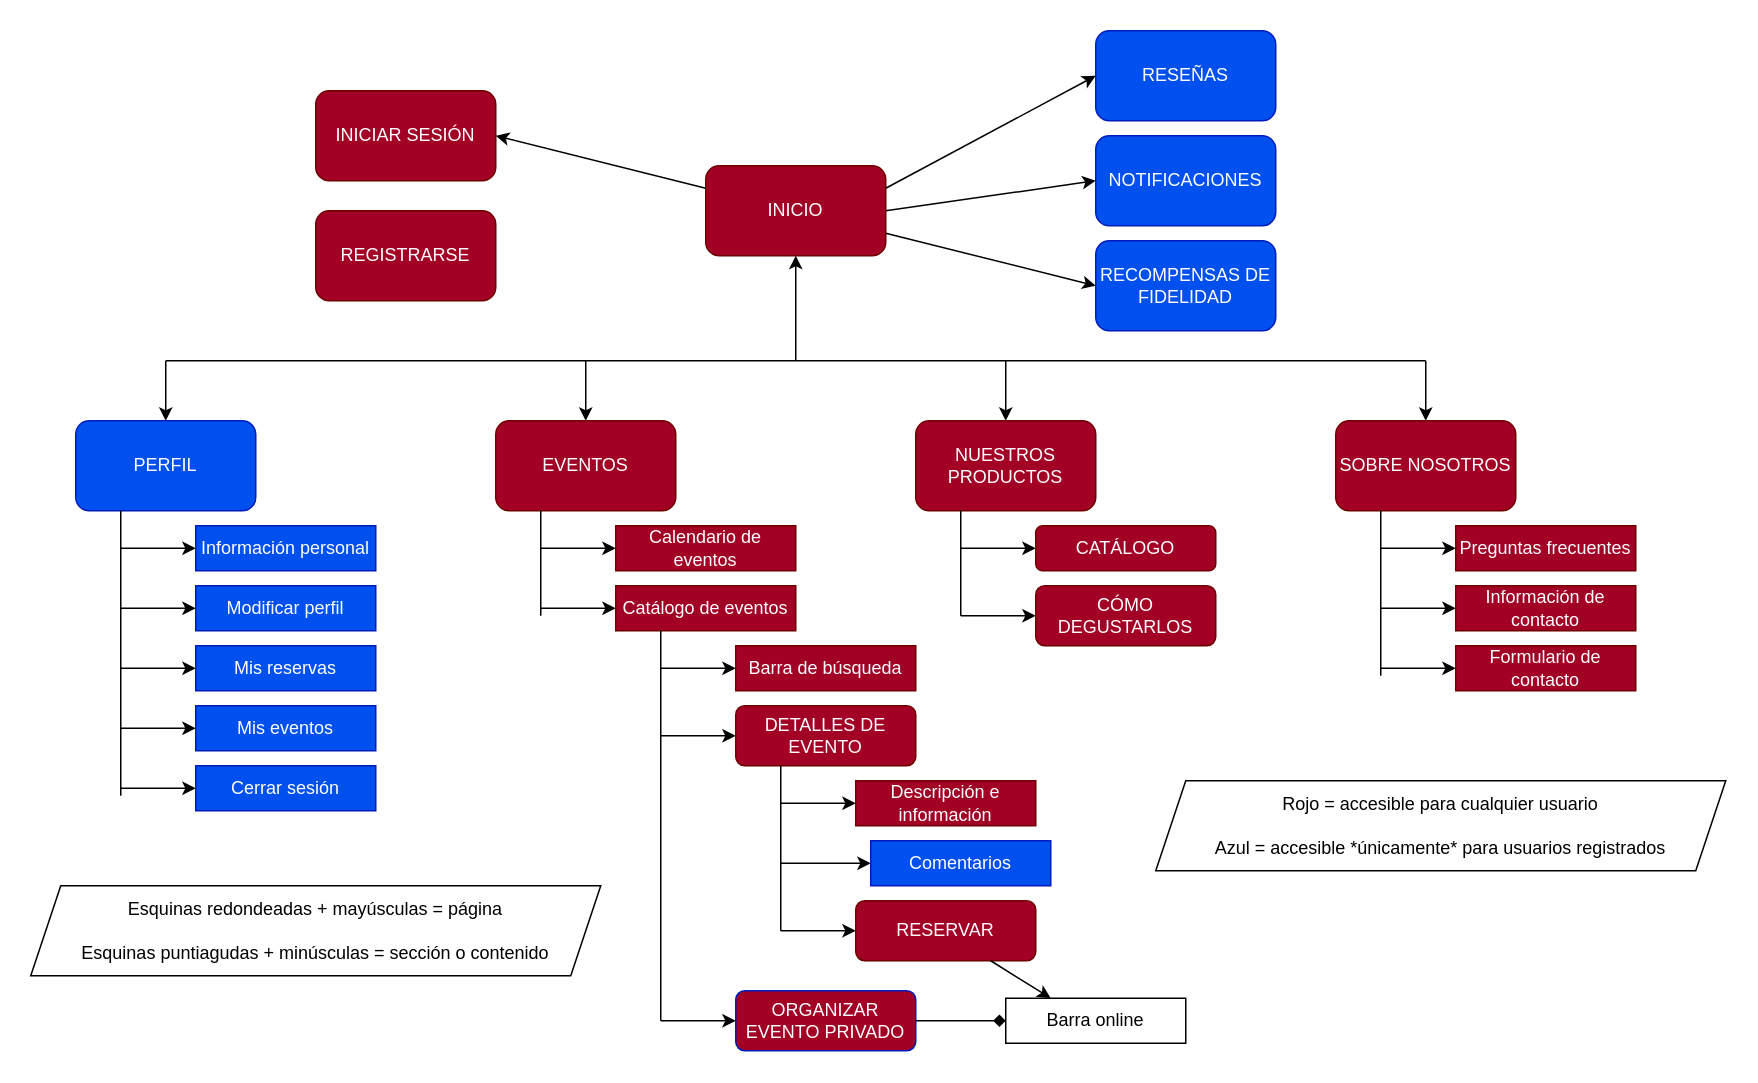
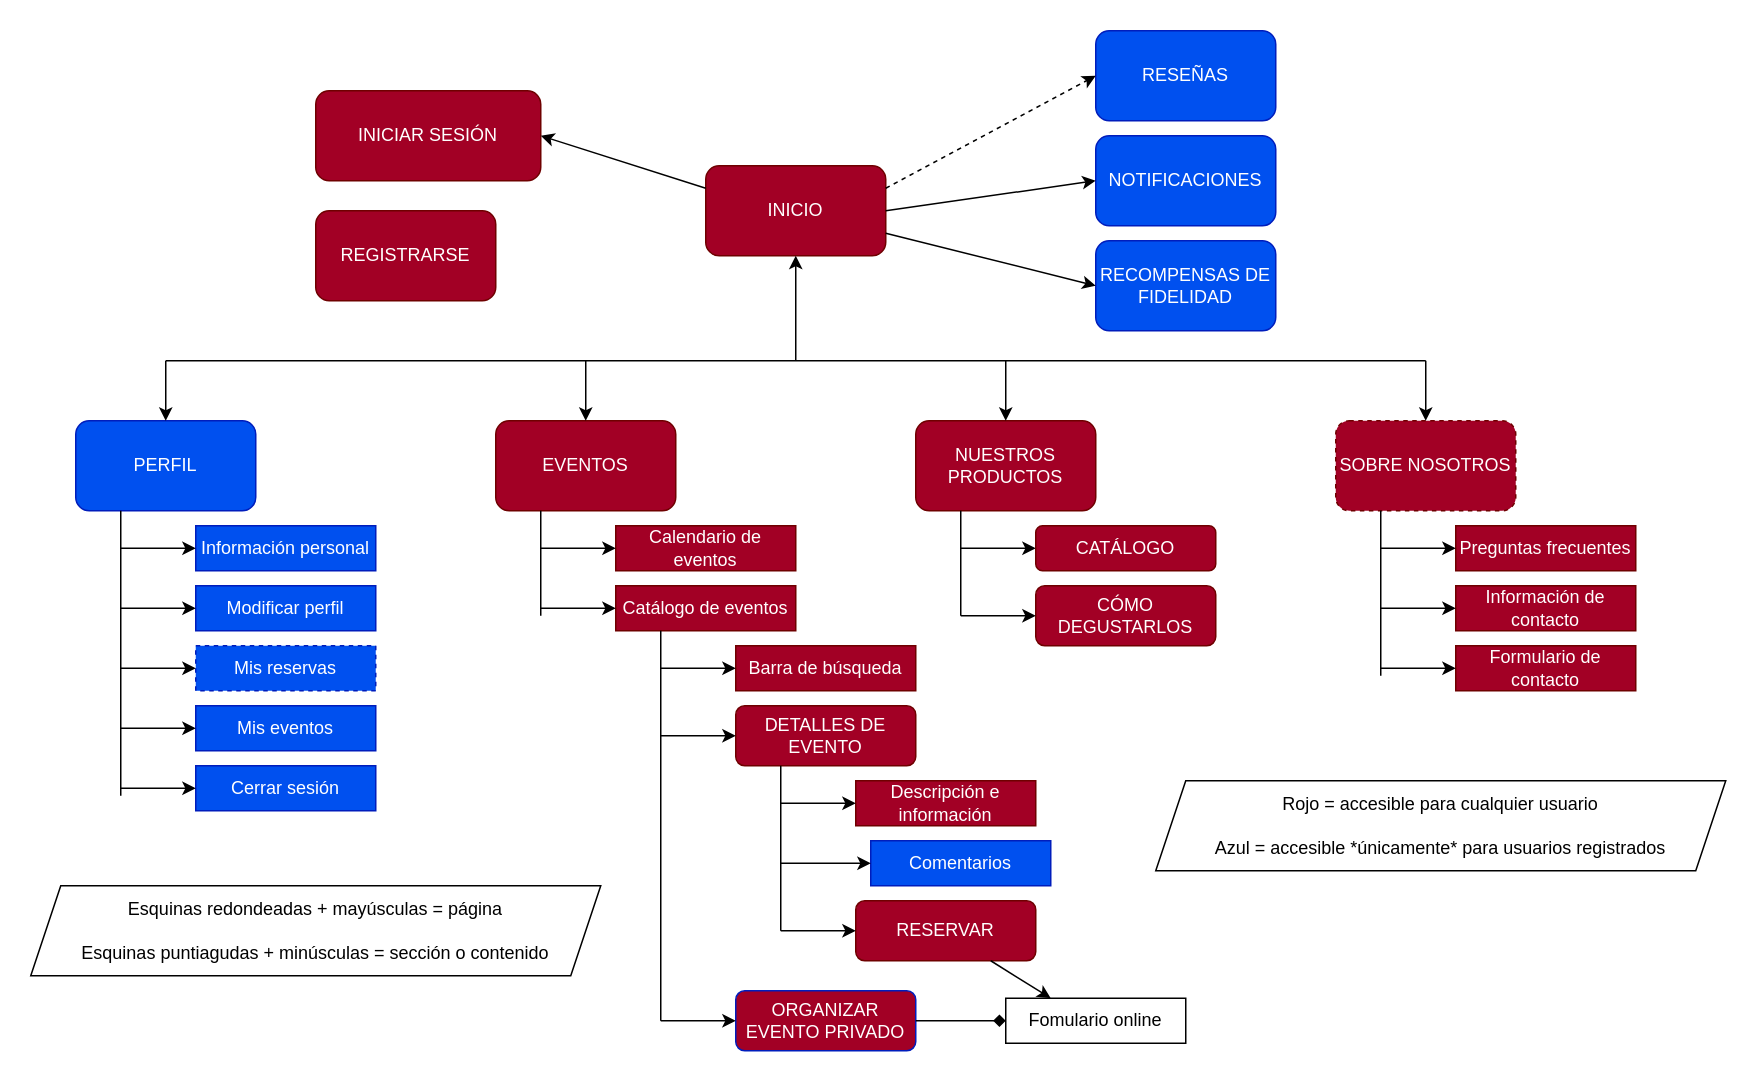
edge "INICIO" -> "RESEÑAS": style solid -> dashed
node "INICIAR SESIÓN": size 180x90 -> 225x90
node "SOBRE NOSOTROS": style solid -> dashed
node "Mis reservas": style solid -> dashed
node "Barra online": label "Barra online" -> "Fomulario online"
